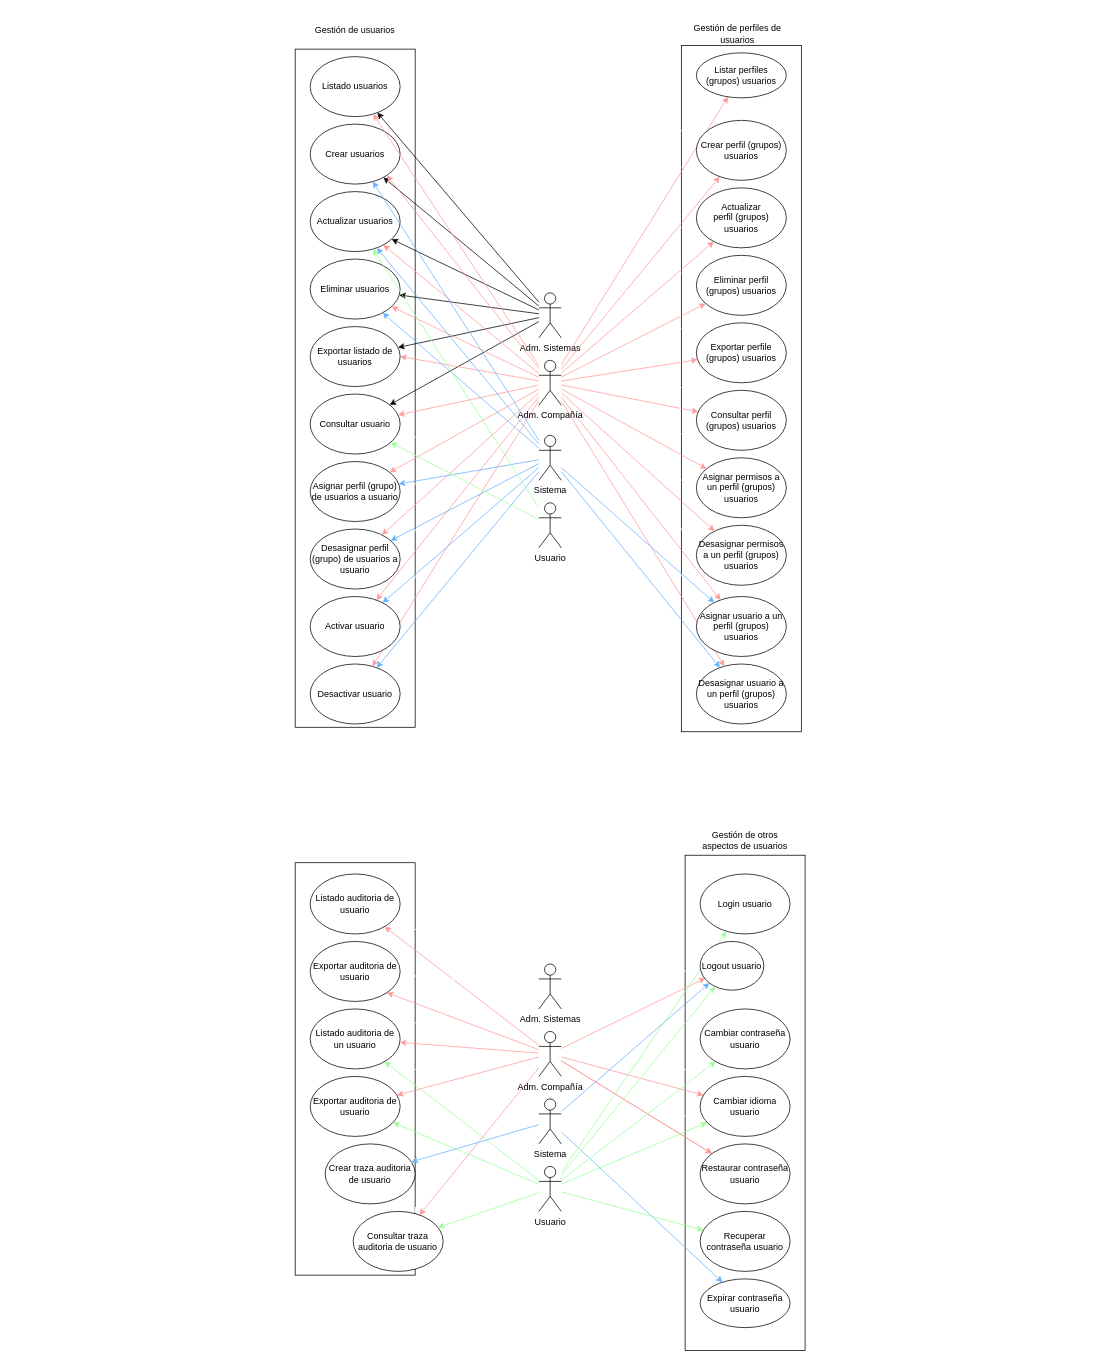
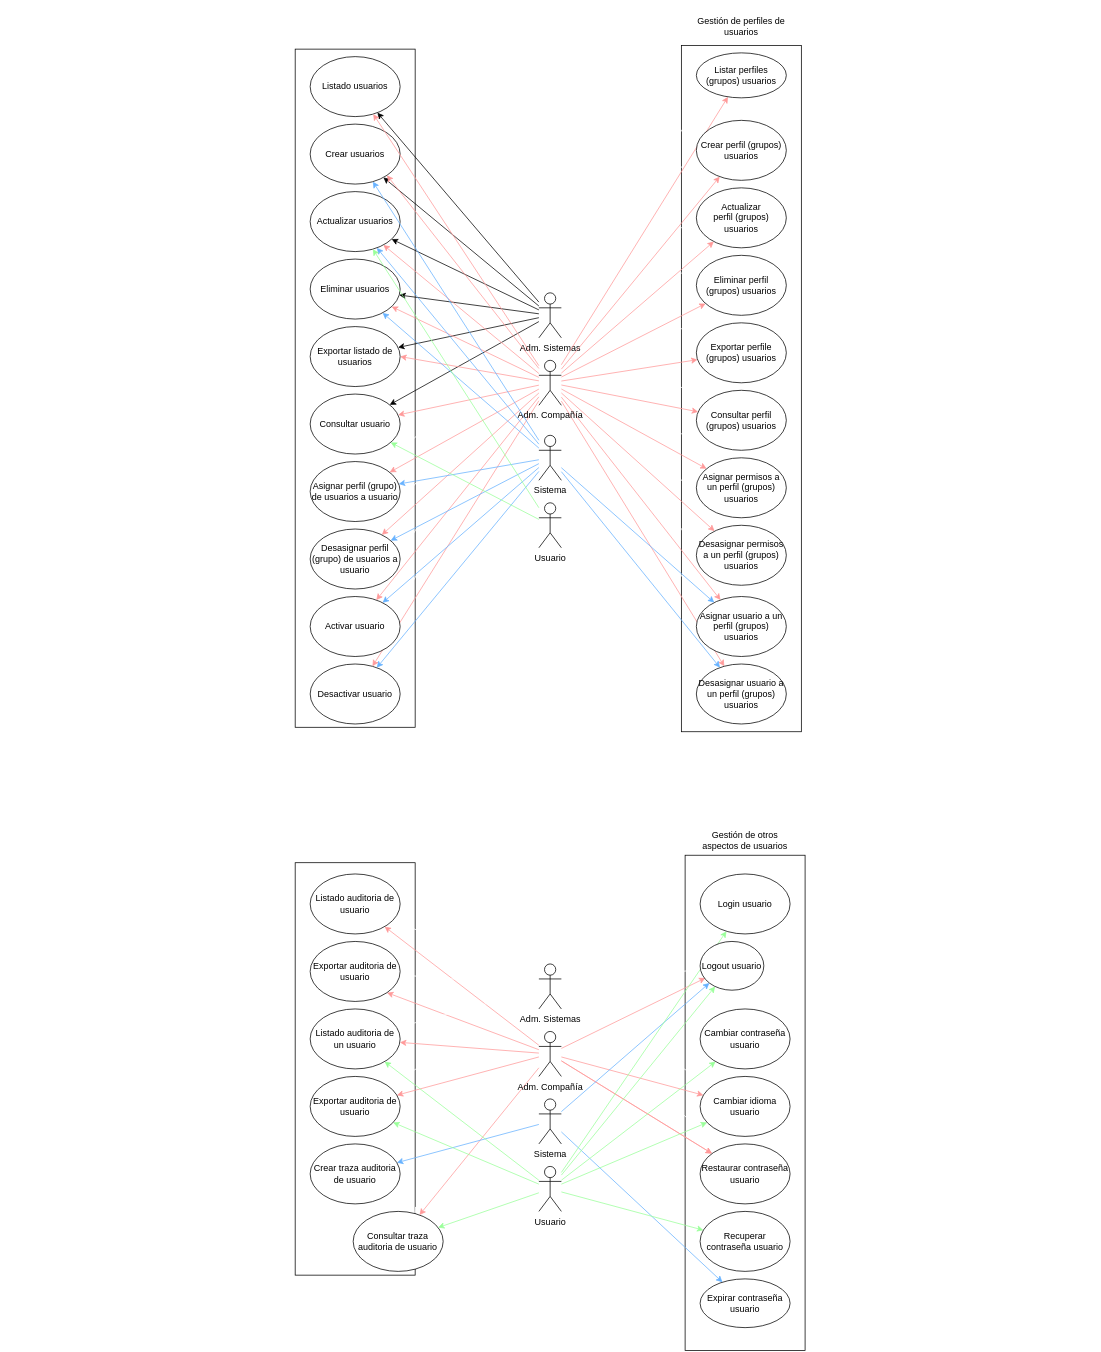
node "Gestión de usuarios": removed
node "Gestión de perfiles de usuarios": moved (738, 34) -> (741, 27)
node "Crear traza auditoria de usuario": moved (370, 1174) -> (355, 1174)
